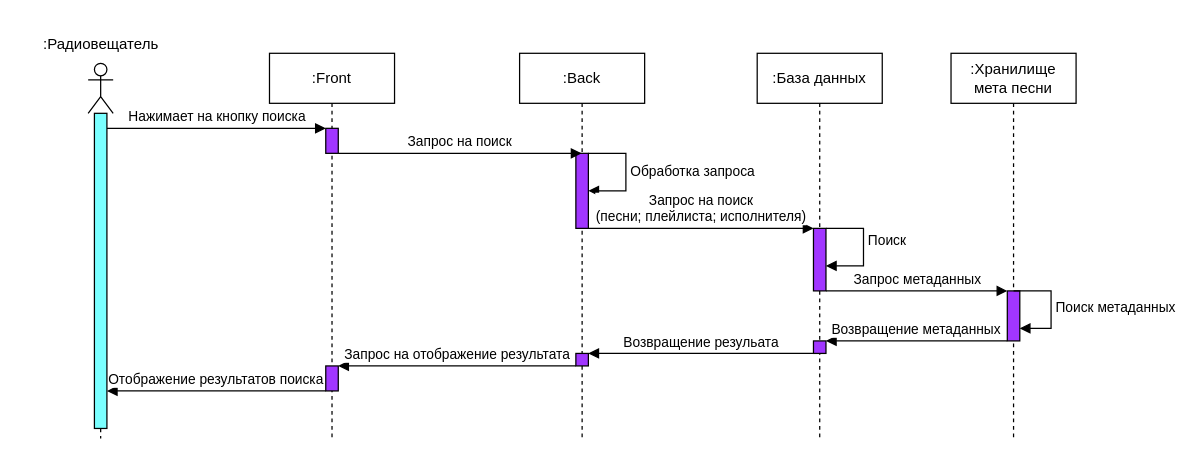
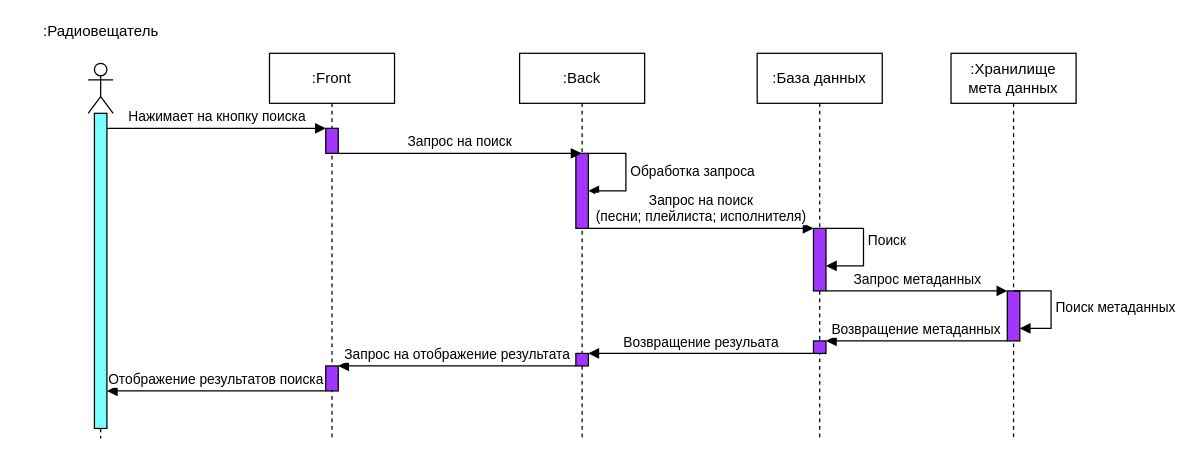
node ":Радиовещатель": moved (101, 44) -> (101, 32)
node ":Хранилище мета песни": label ":Хранилище мета песни" -> ":Хранилище мета данных"
